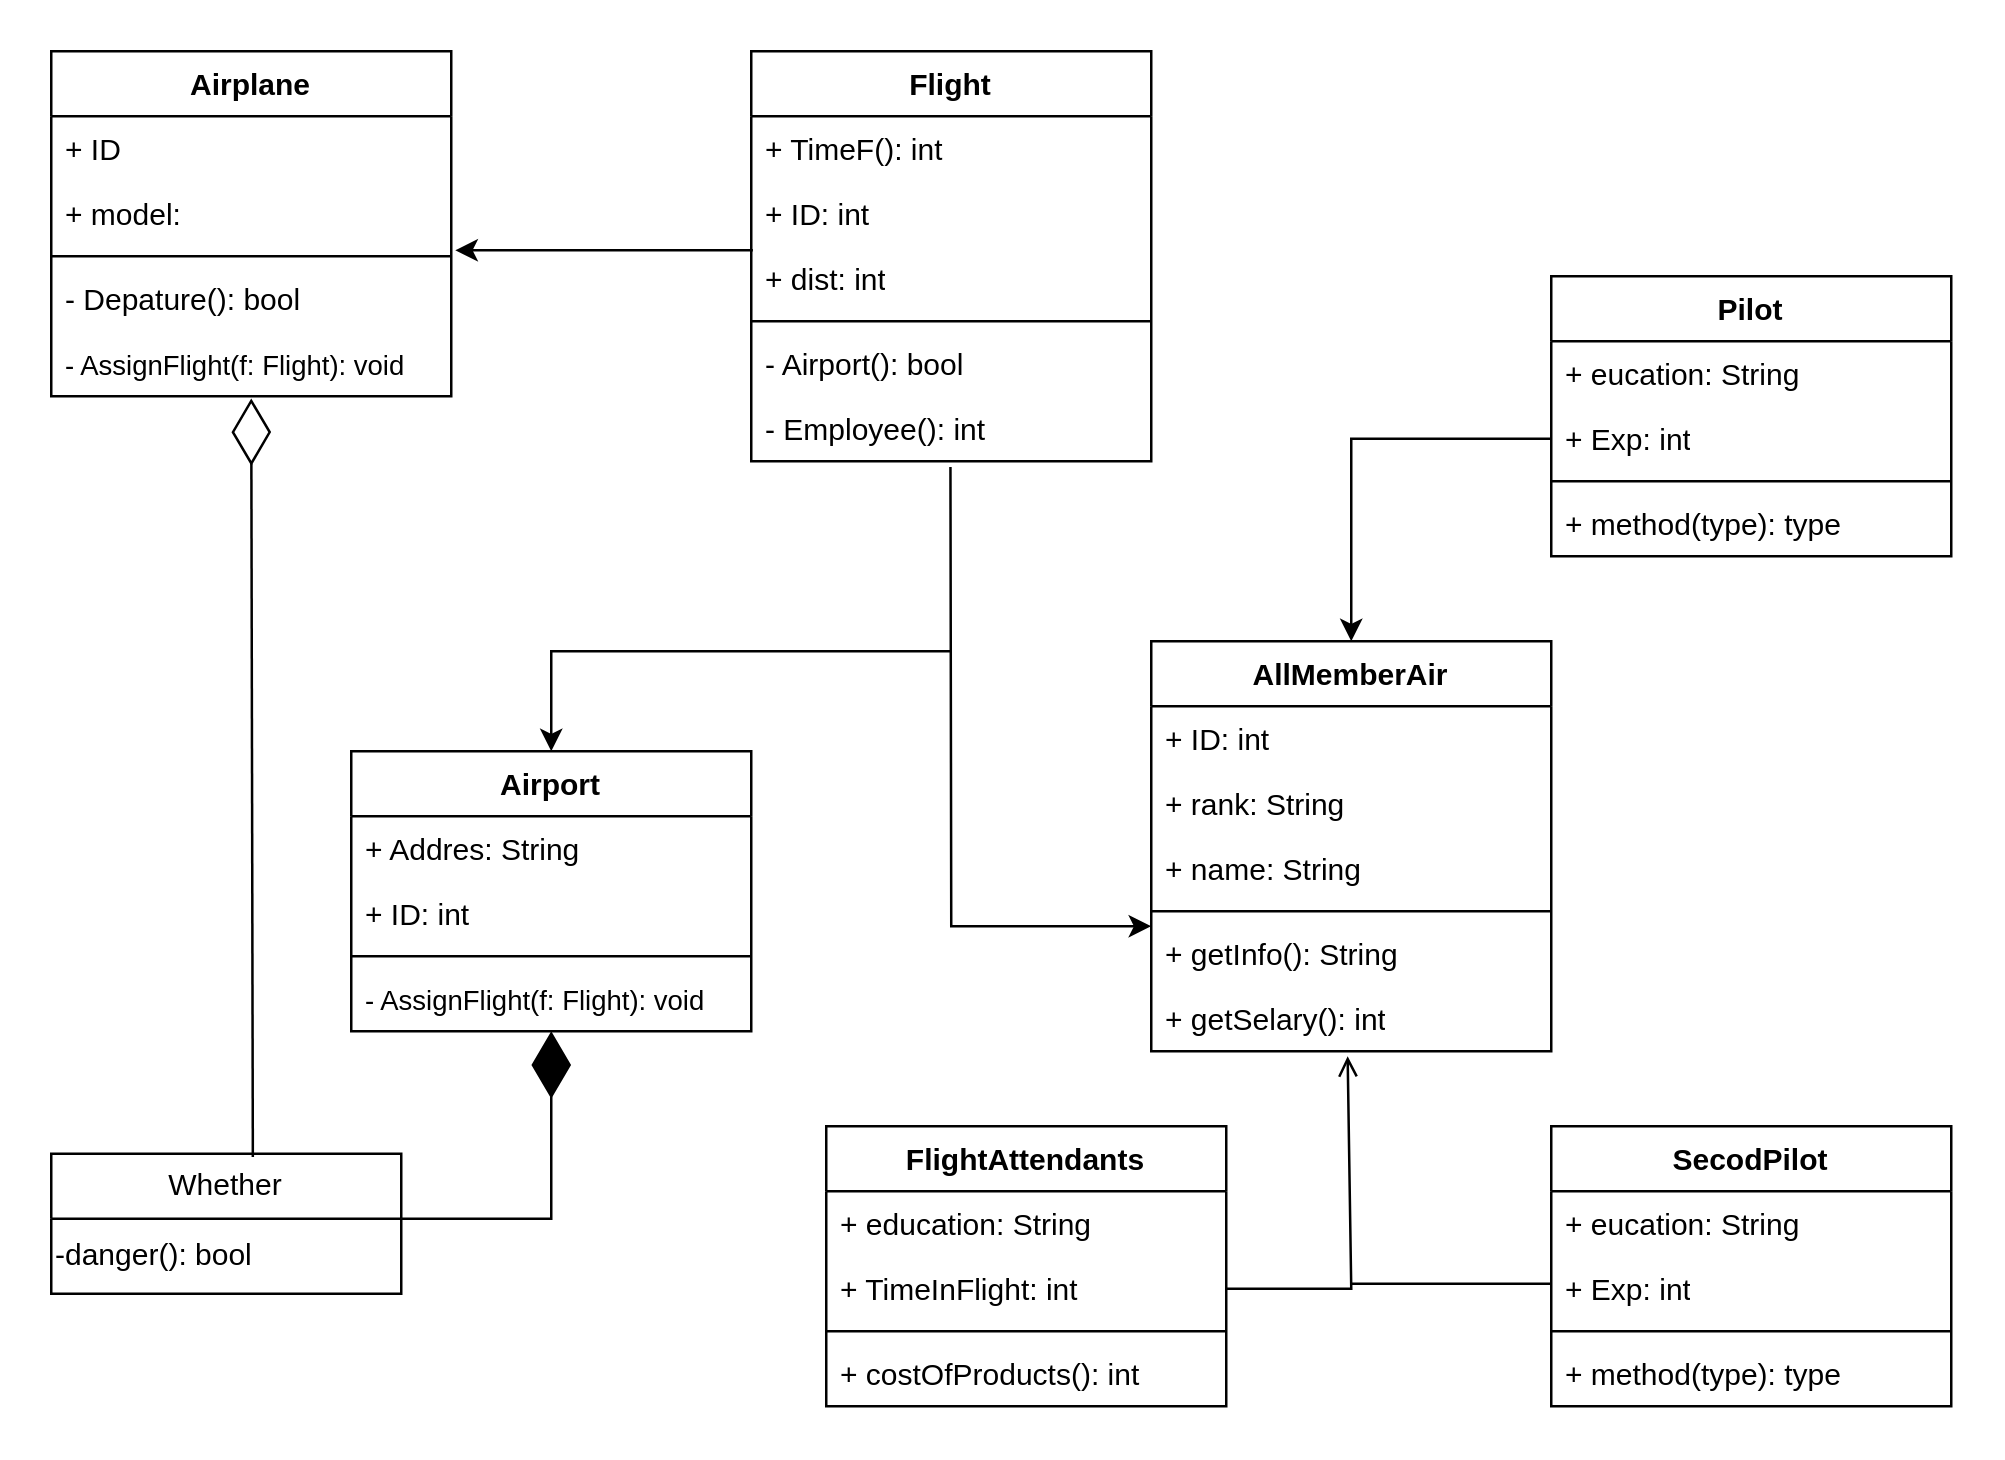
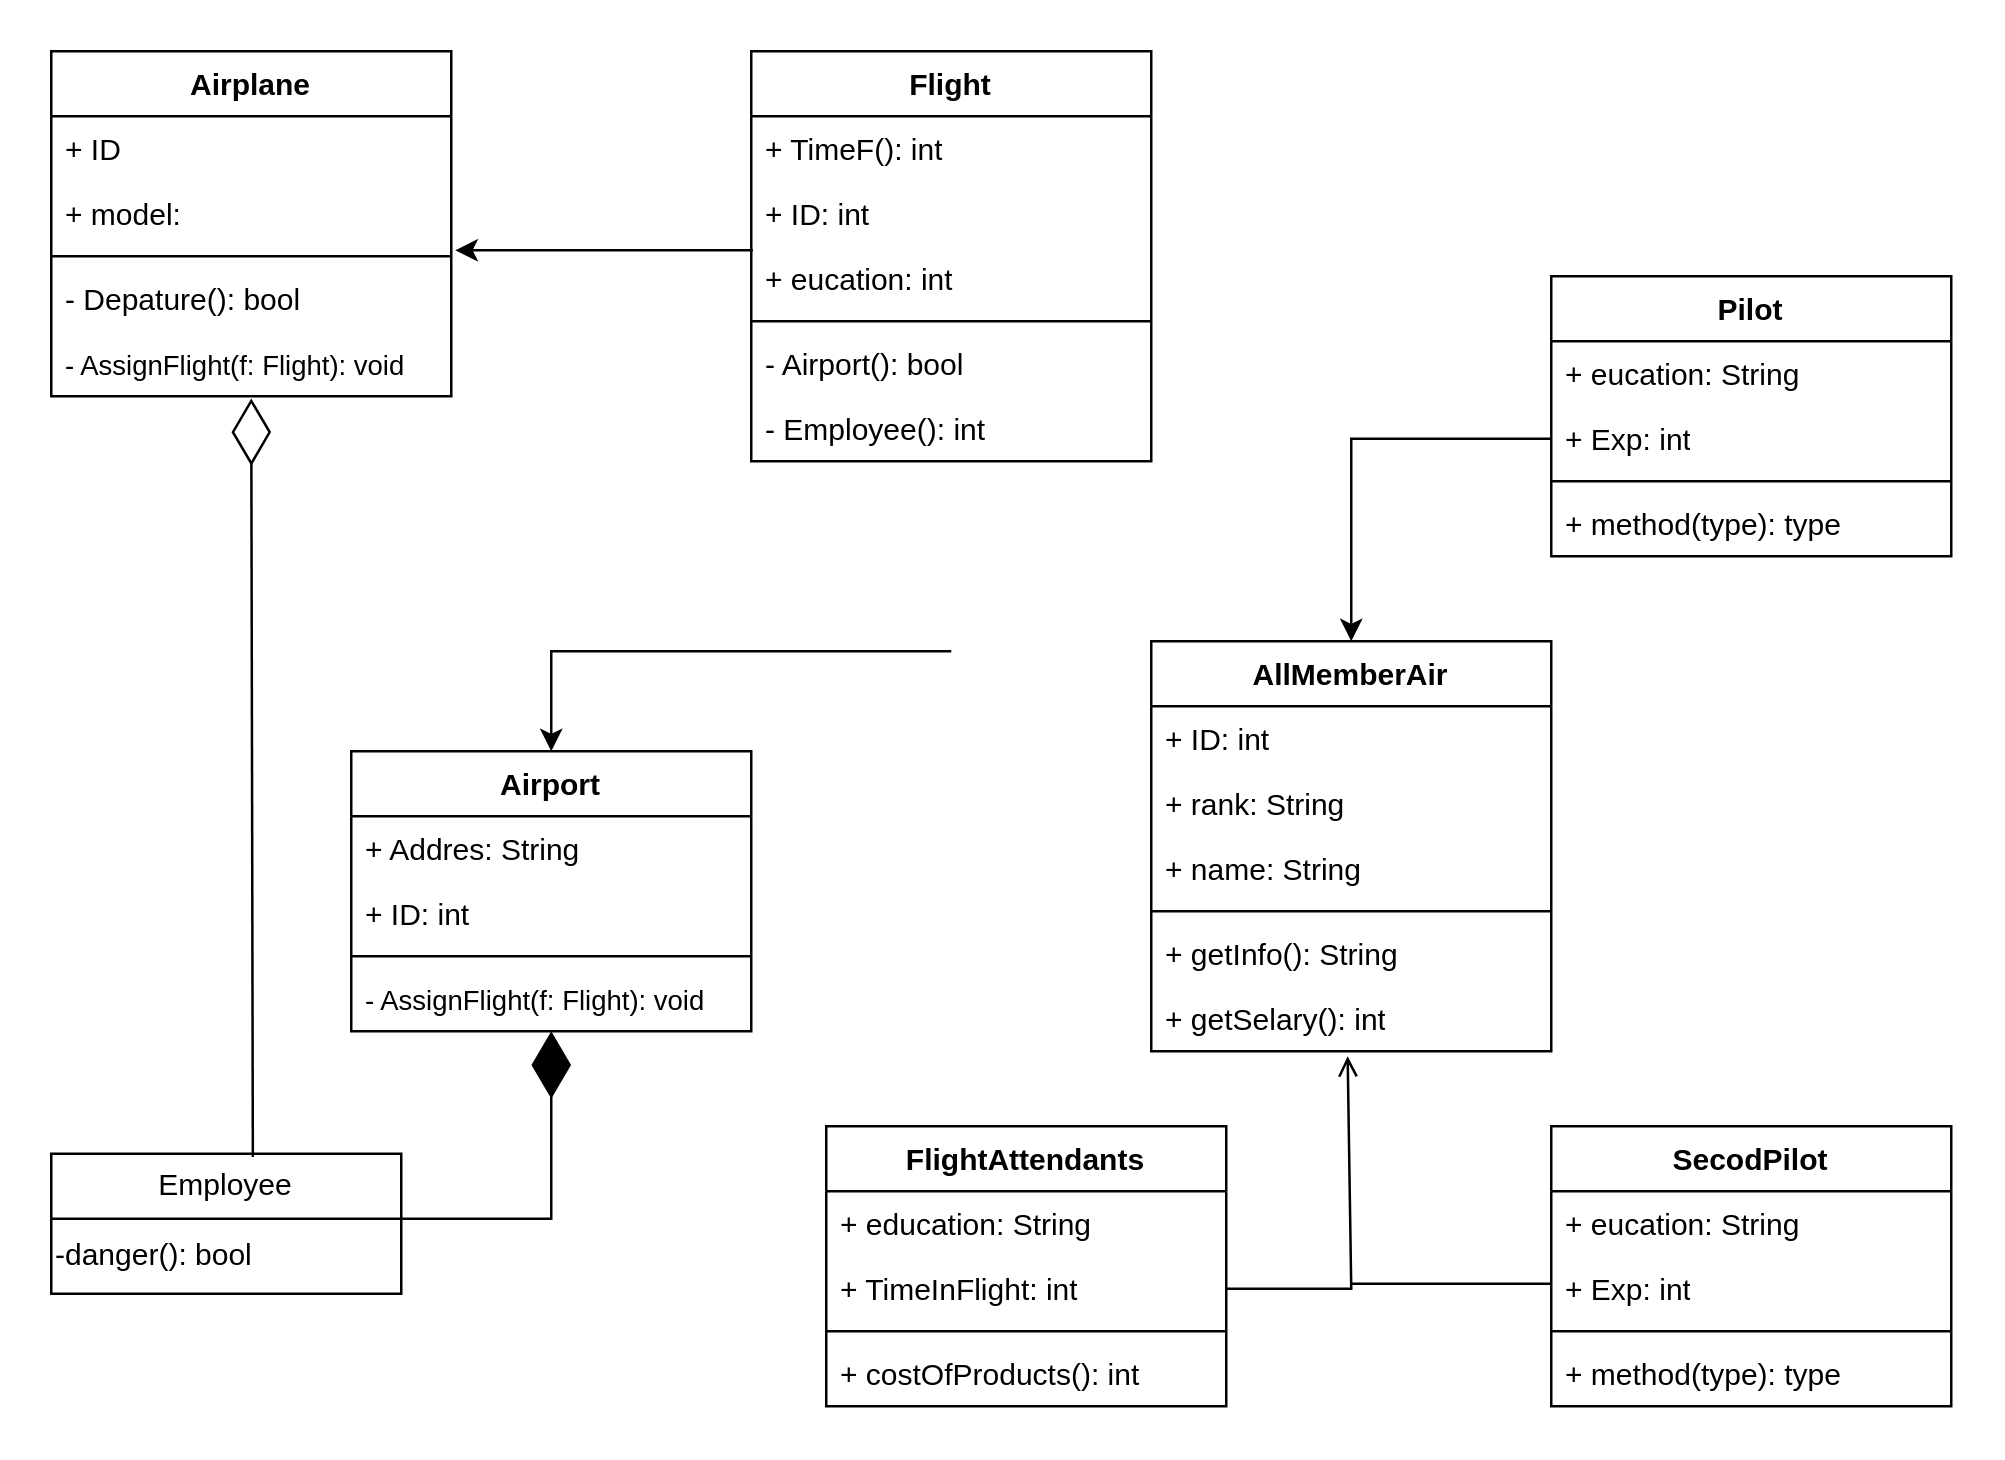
node "+ dist: int": label "+ dist: int" -> "+ eucation: int"
edge "- Employee(): int" -> "+ getInfo(): String": removed
node "Whether": label "Whether" -> "Employee"
